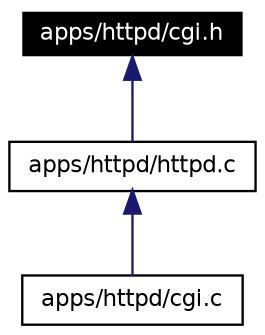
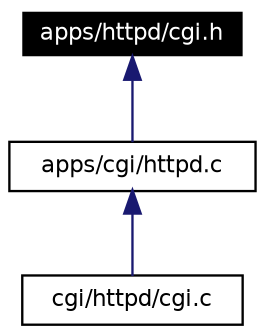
node "apps/httpd/httpd.c": label "apps/httpd/httpd.c" -> "apps/cgi/httpd.c"
node "apps/httpd/cgi.c": label "apps/httpd/cgi.c" -> "cgi/httpd/cgi.c"
